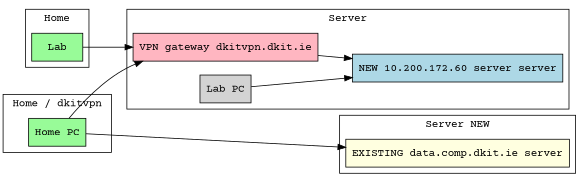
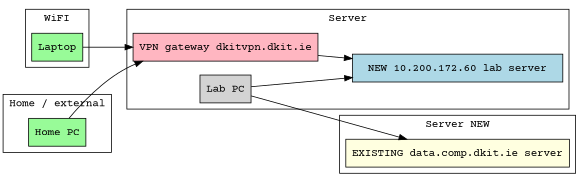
cluster "Home": label "Home" -> "WiFI"
node "Lab": label "Lab" -> "Laptop"
node "NEW 10.200.172.60 server server": label "NEW 10.200.172.60 server server" -> "NEW 10.200.172.60 lab server"
cluster "Home / dkitvpn": label "Home / dkitvpn" -> "Home / external"
edge "Home PC" -> "EXISTING data.comp.dkit.ie server": now "Lab PC" -> "EXISTING data.comp.dkit.ie server"
